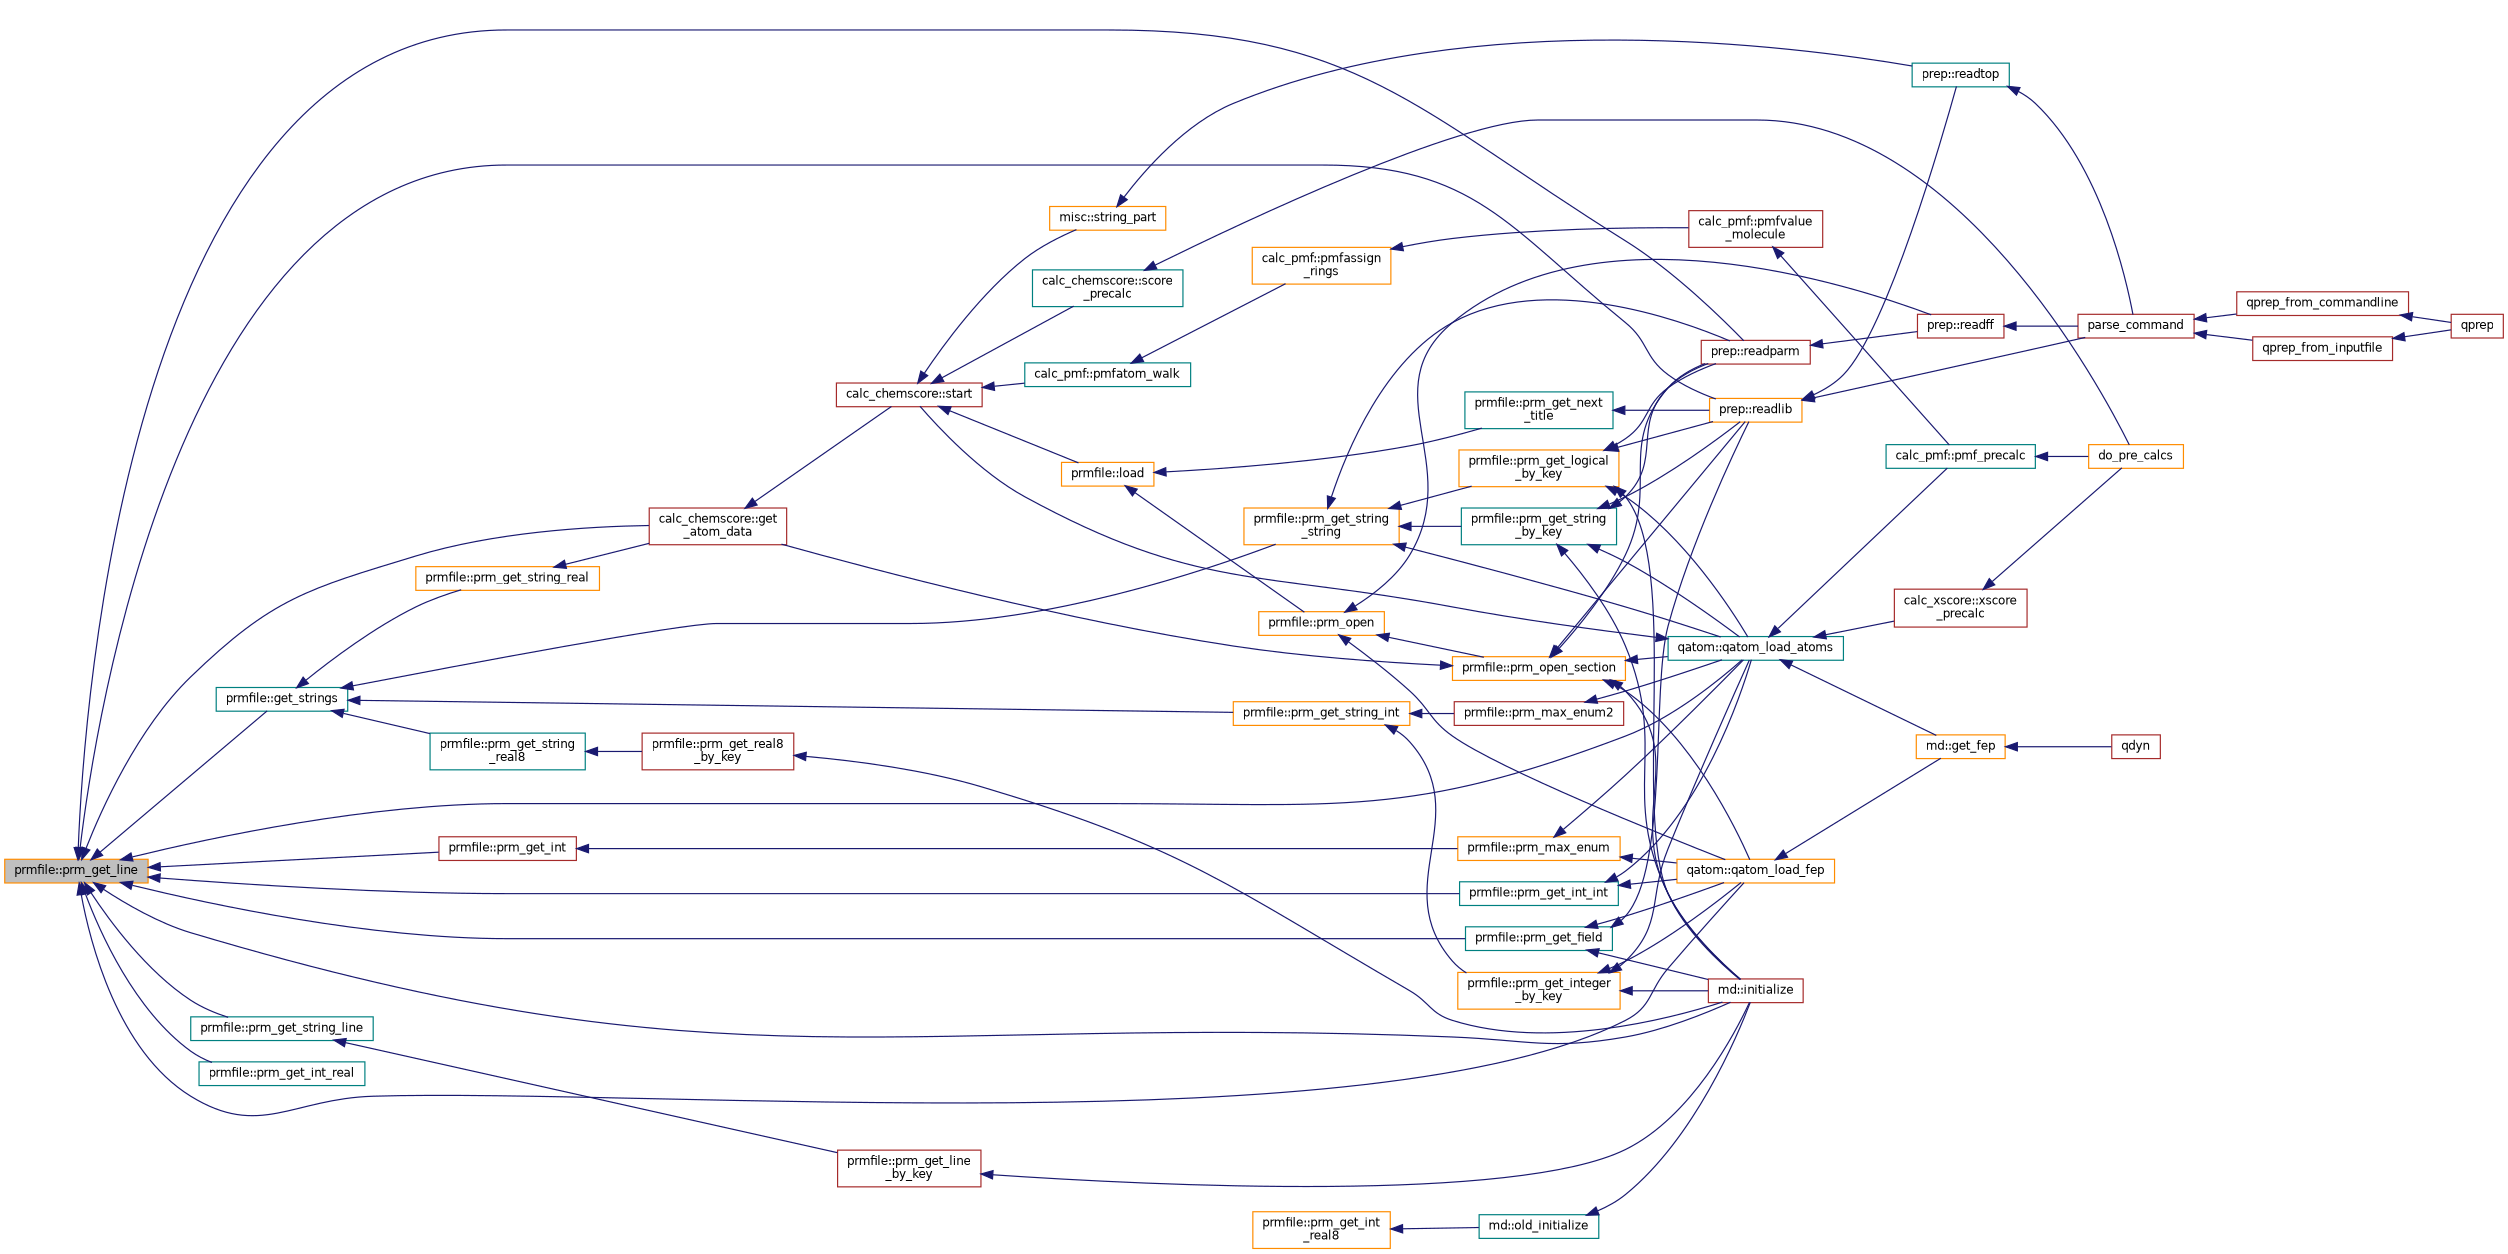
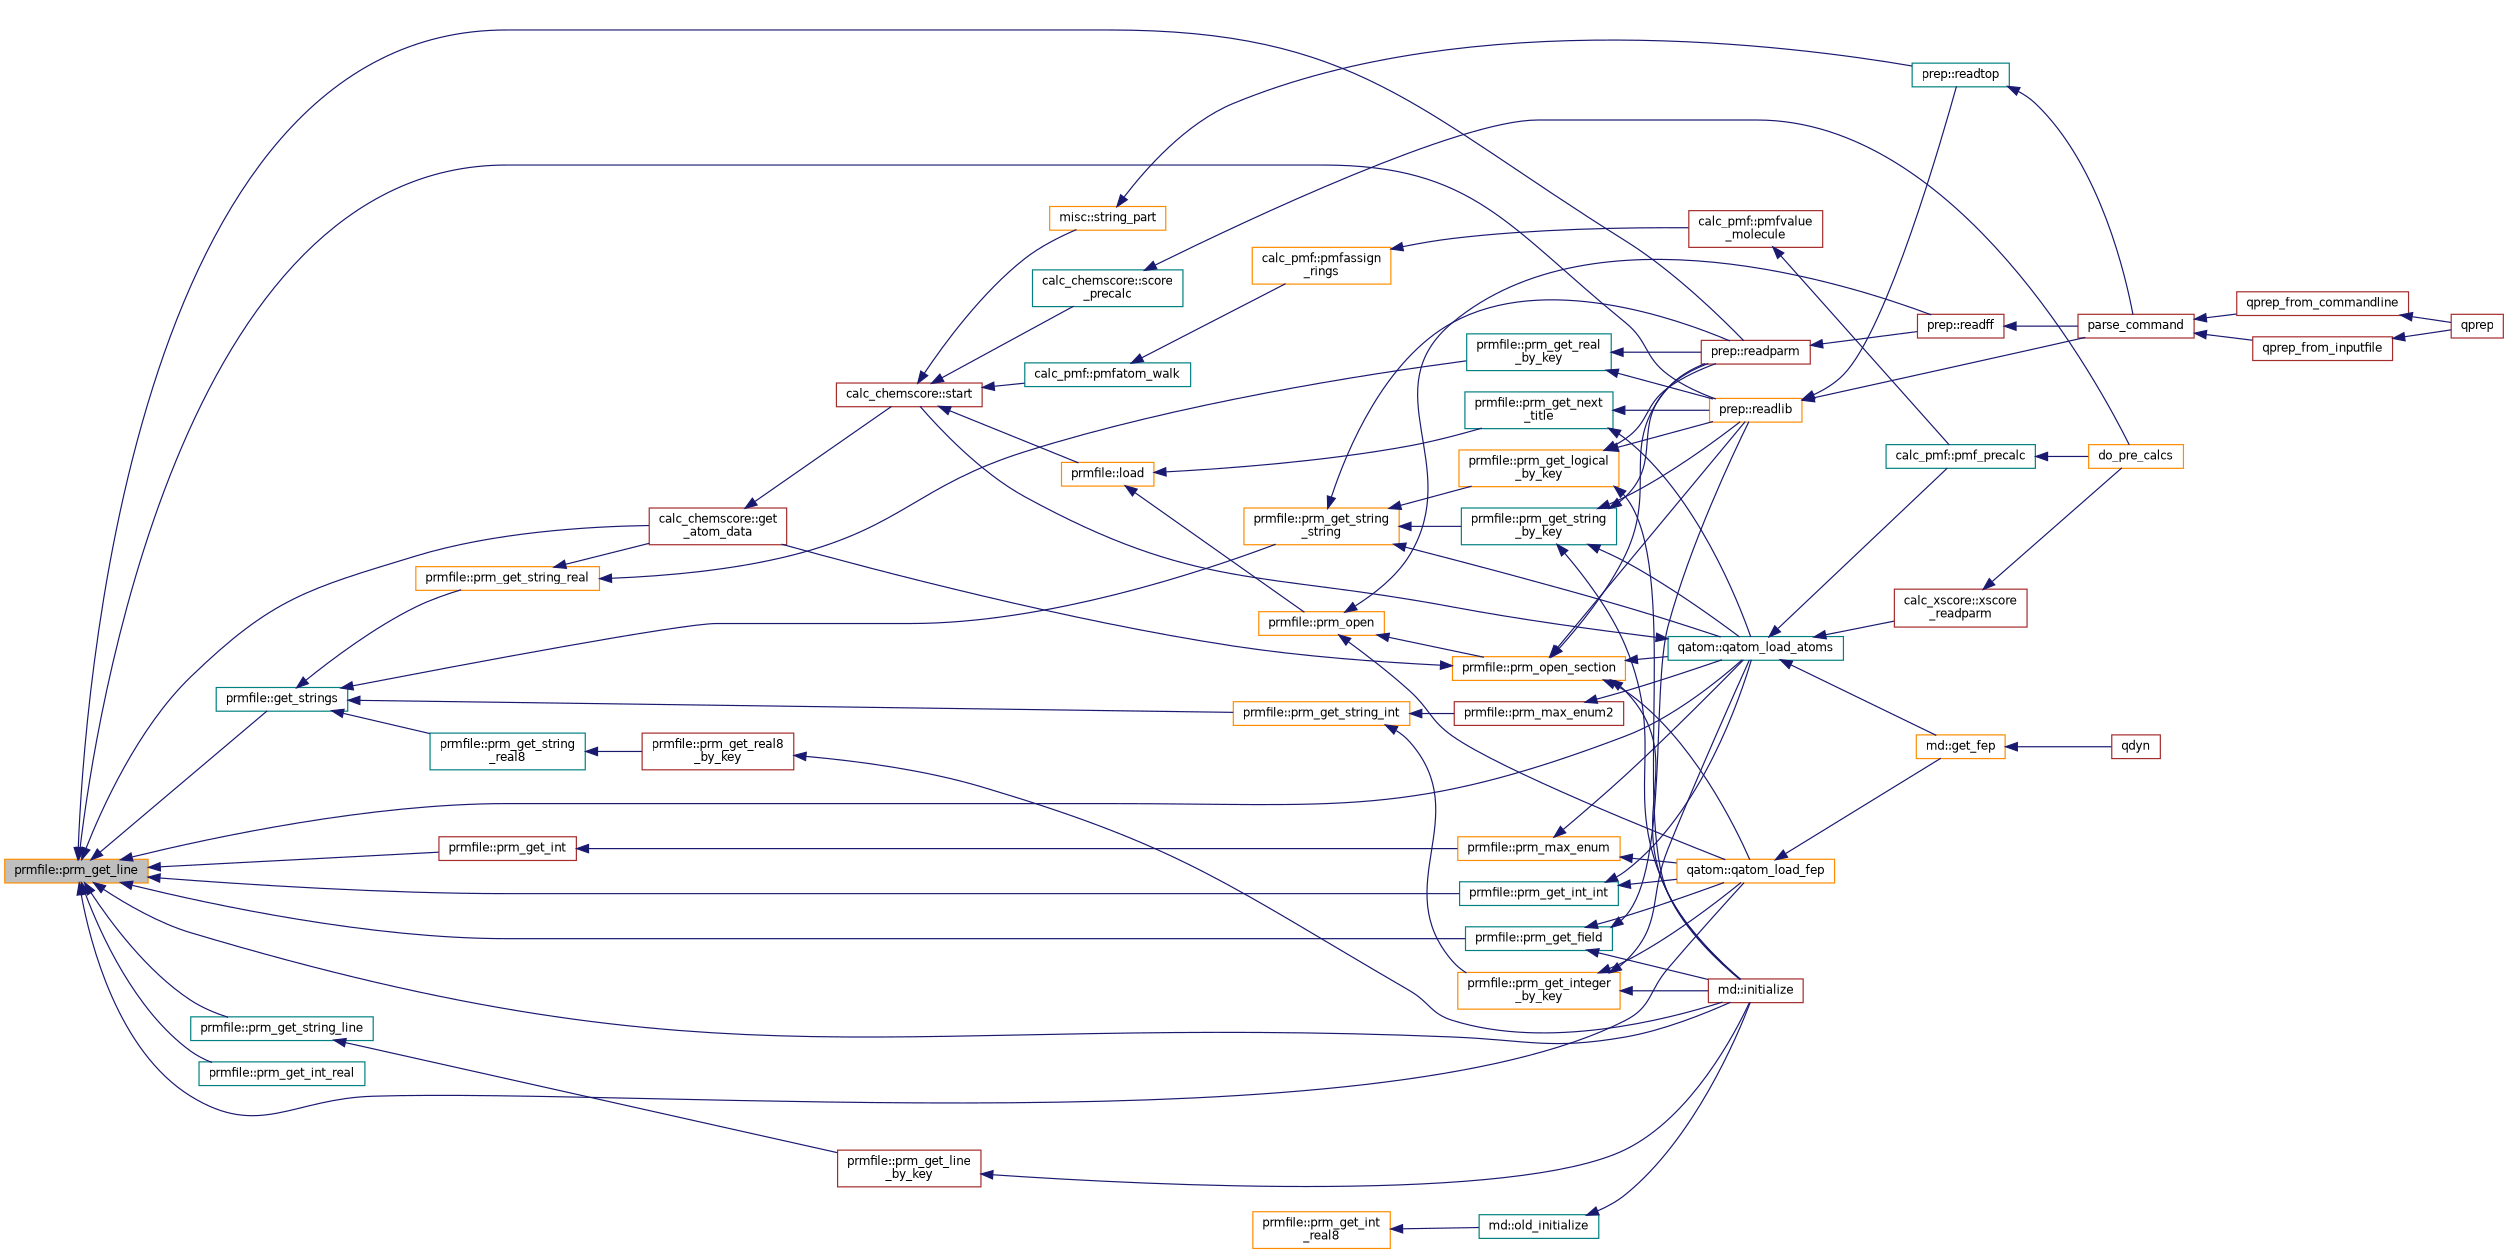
node "prmfile::prm_get_real _by_key": added
edge "qatom::qatom_load_atoms" -> "prmfile::prm_get_logical _by_key": now "qatom::qatom_load_atoms" -> "prmfile::prm_get_next _title"
node "calc_xscore::xscore _precalc": label "calc_xscore::xscore _precalc" -> "calc_xscore::xscore _readparm"
